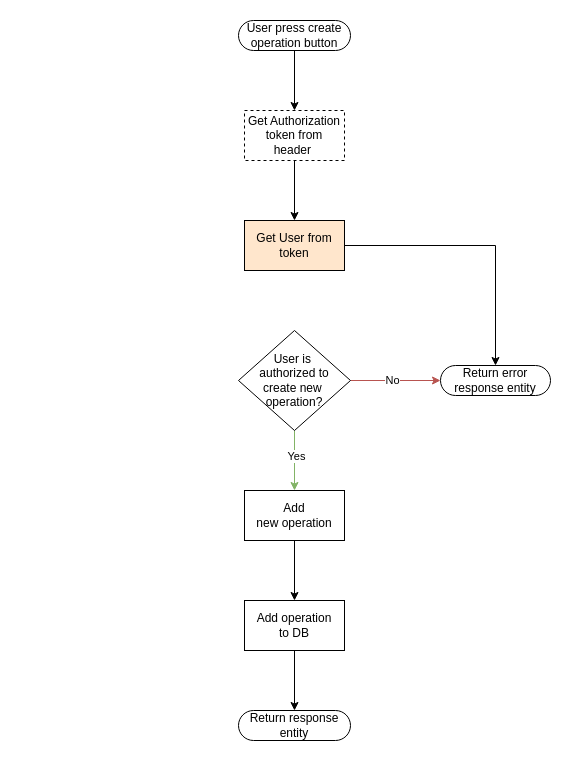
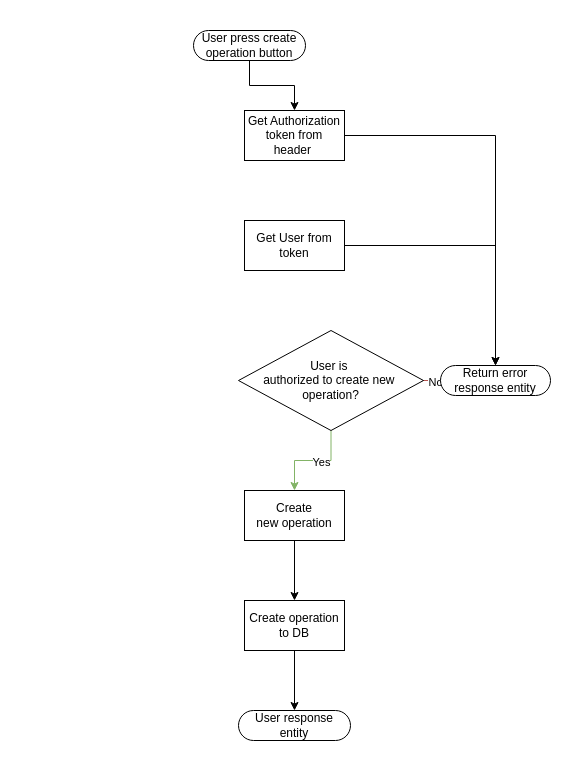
node "User press create operation button": moved (295, 36) -> (250, 46)
node "Get Authorization token from header": style dashed -> solid
edge "Get Authorization token from header" -> "Get User from token": now "Get Authorization token from header" -> "Return error response entity"
node "Get User from token": fillcolor #ffe6cc -> #ffffff
node "User is authorized to create new operation?": size 112x100 -> 185x100
node "Add new operation": label "Add new operation" -> "Create new operation"
node "Add operation to DB": label "Add operation to DB" -> "Create operation to DB"
node "Return response entity": label "Return response entity" -> "User response entity"
